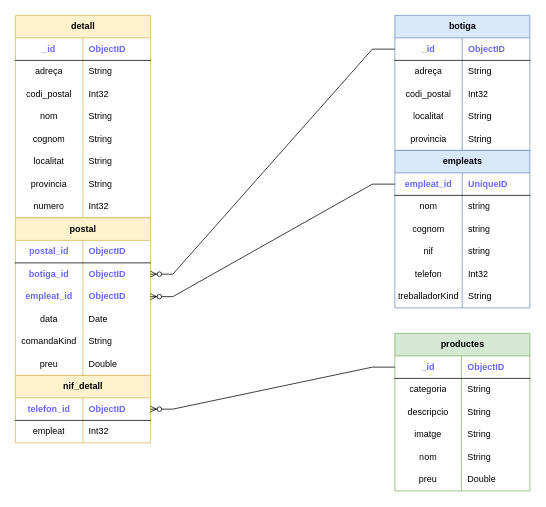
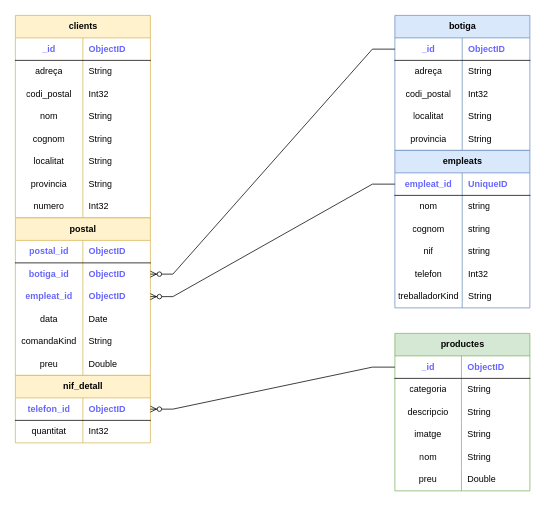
node "detall": label "detall" -> "clients"
node "empleat": label "empleat" -> "quantitat"
